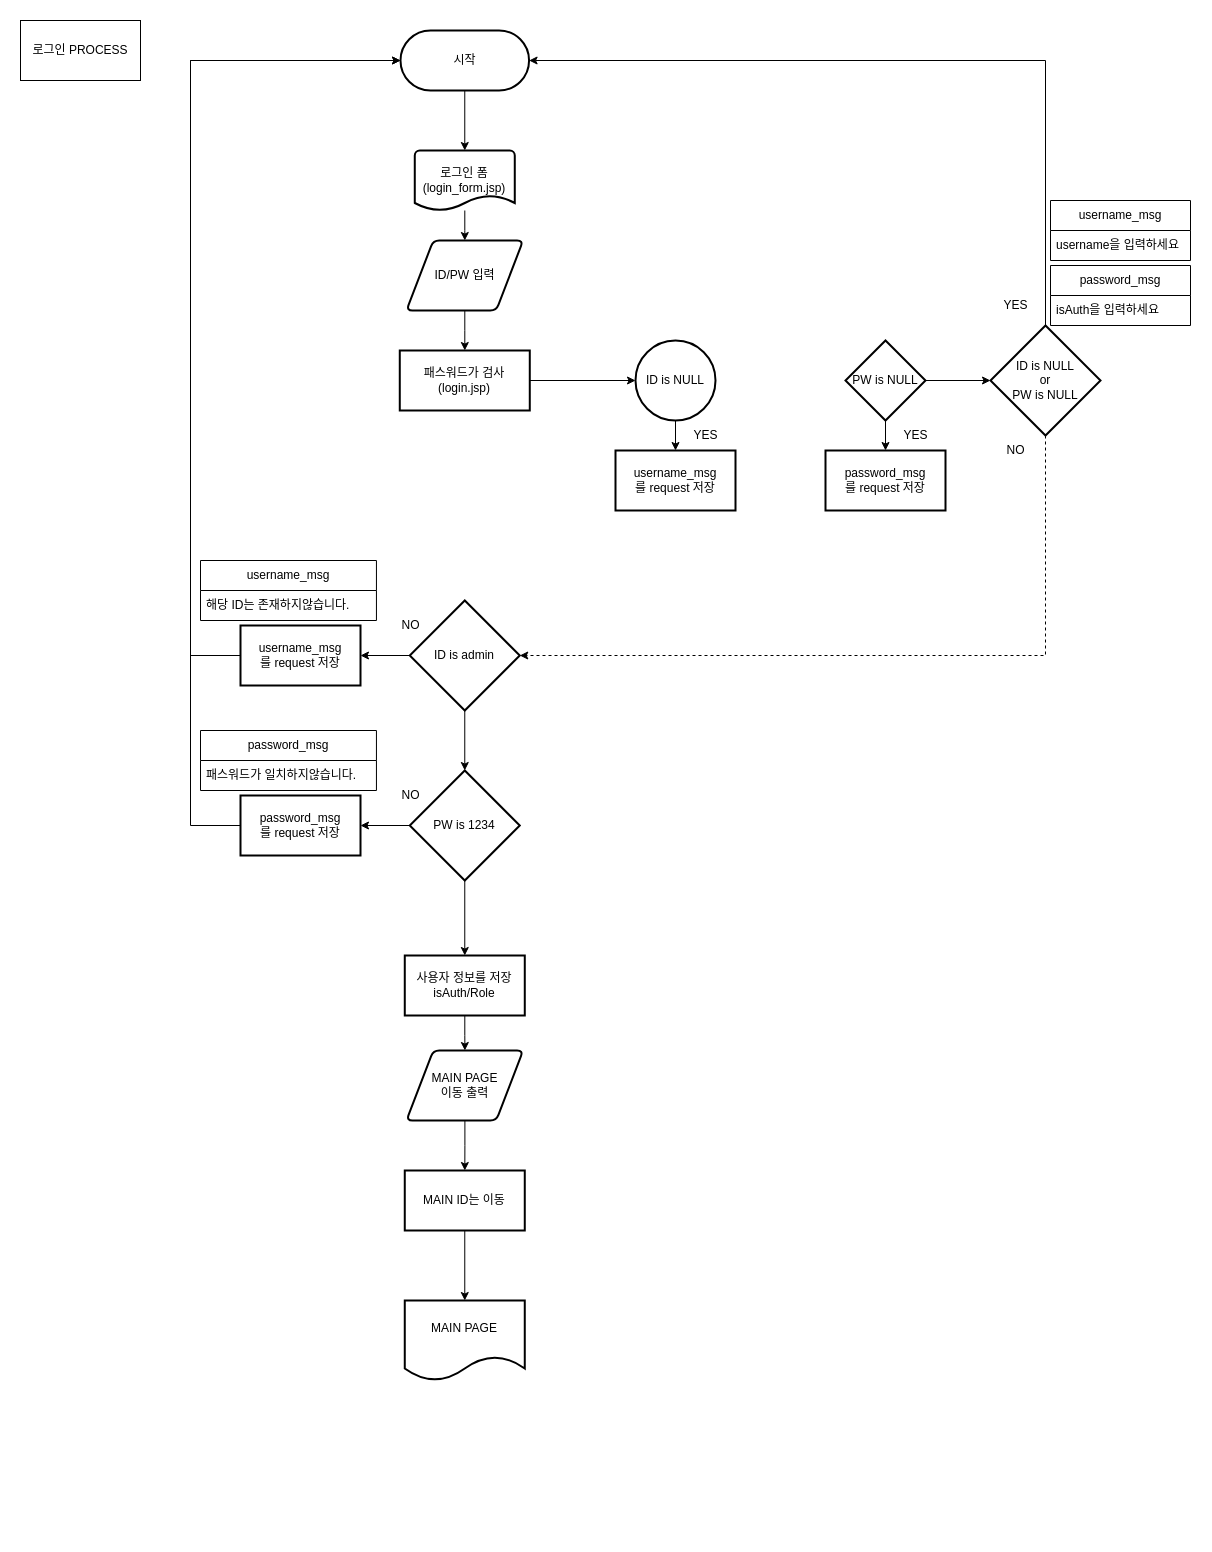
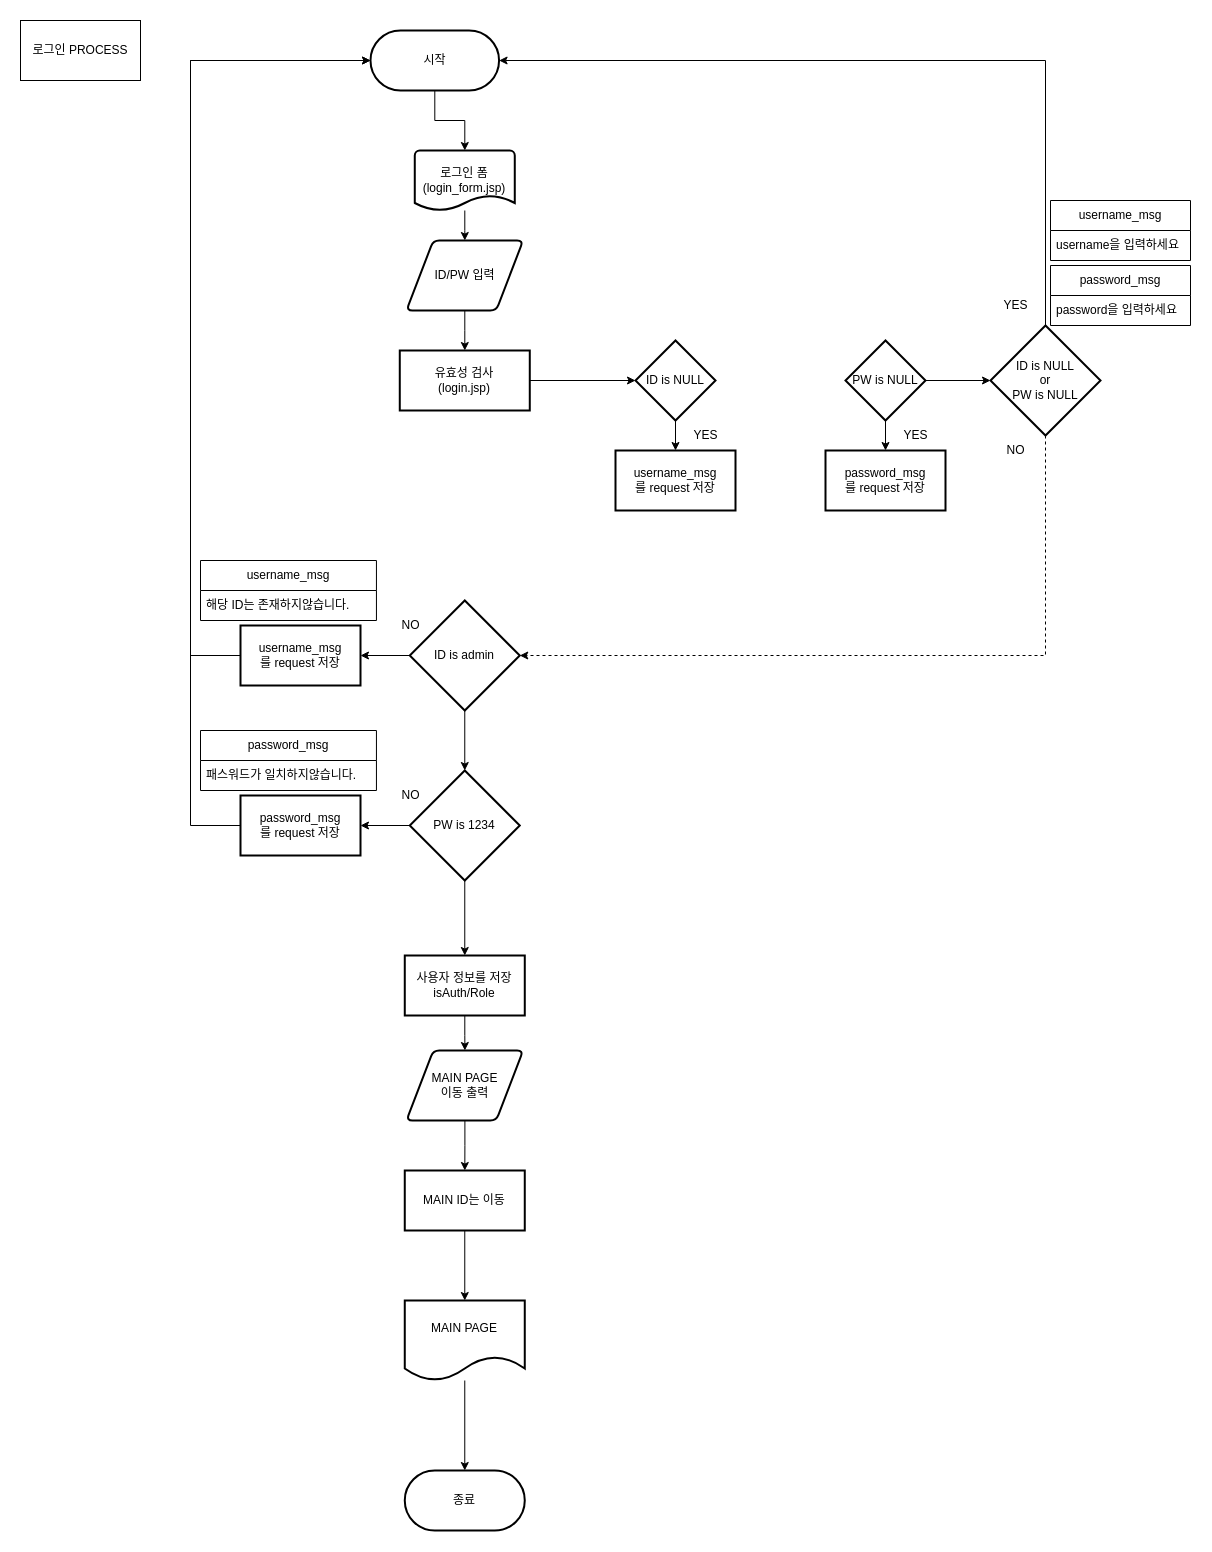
node "시작": moved (465, 61) -> (435, 61)
node "isAuth을 입력하세요": label "isAuth을 입력하세요" -> "password을 입력하세요"
node "패스워드가 검사 (login.jsp)": label "패스워드가 검사 (login.jsp)" -> "유효성 검사 (login.jsp)"
node "ID is NULL": shape ellipse -> diamond
edge "MAIN PAGE" -> "종료": added
node "종료": added
